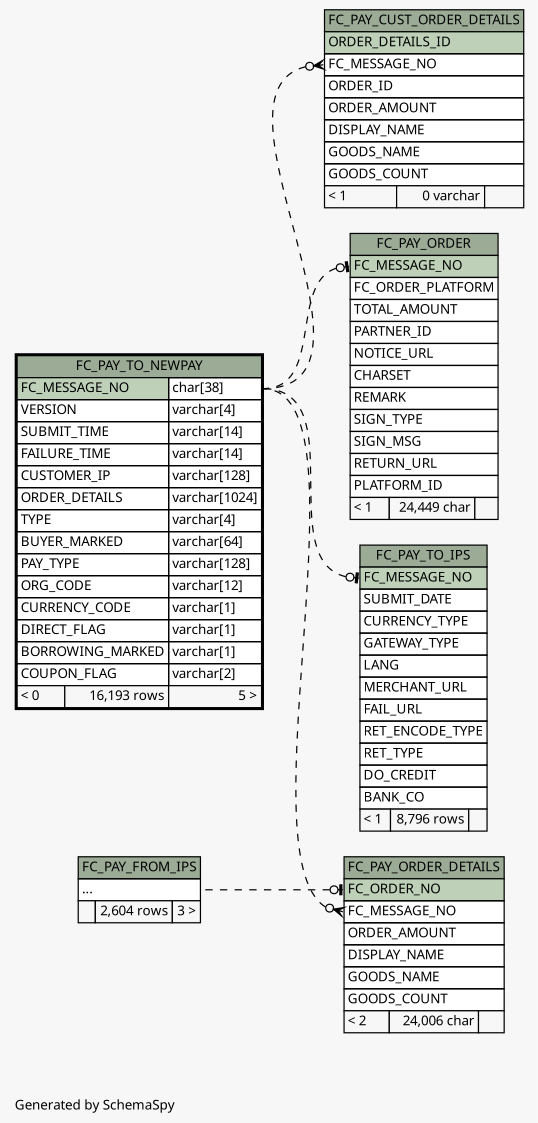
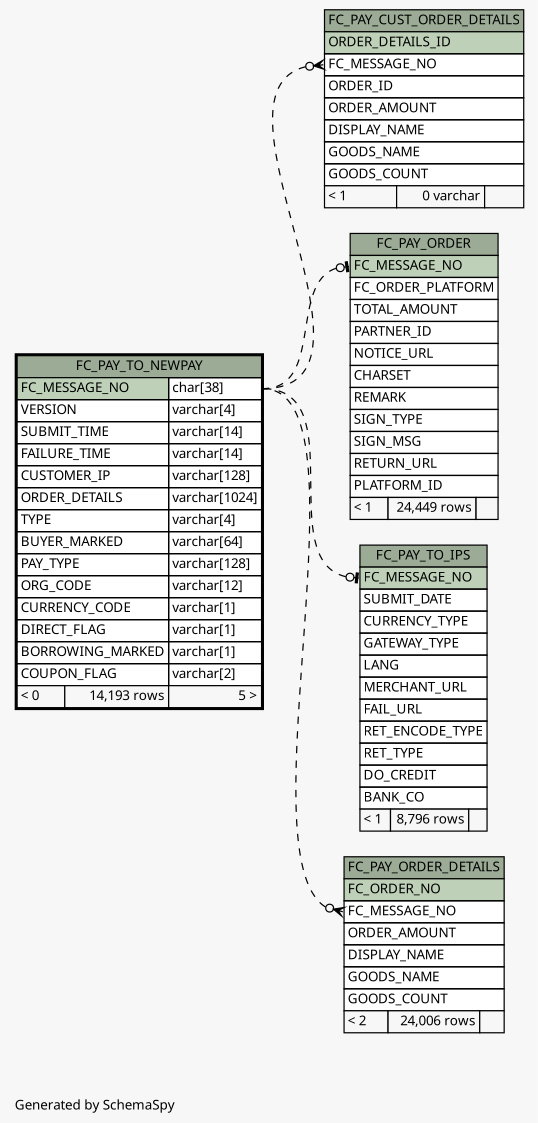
node "FC_PAY_ORDER": text "24,449 char" -> "24,449 rows"
node "FC_PAY_TO_NEWPAY": text "16,193 rows" -> "14,193 rows"
node "FC_PAY_FROM_IPS": removed
node "FC_PAY_ORDER_DETAILS": text "24,006 char" -> "24,006 rows"
